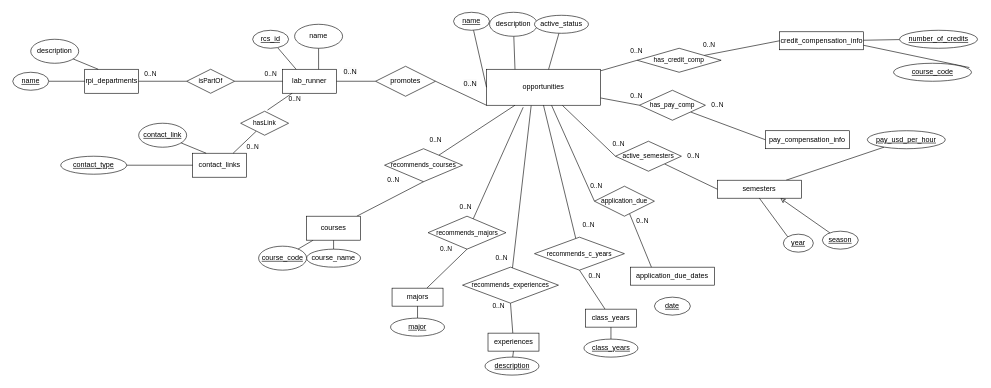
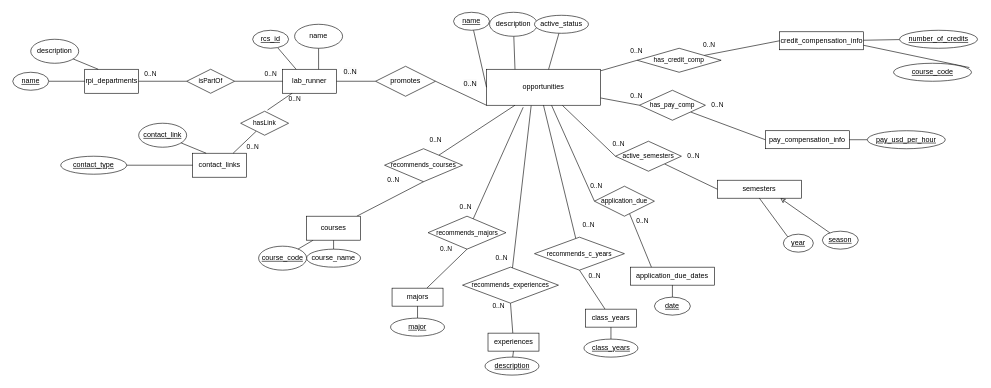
edge "pay_usd_per_hour" -- "semesters": now "pay_usd_per_hour" -- "pay_compensation_info"
edge "application_due_dates" -- "date": added
